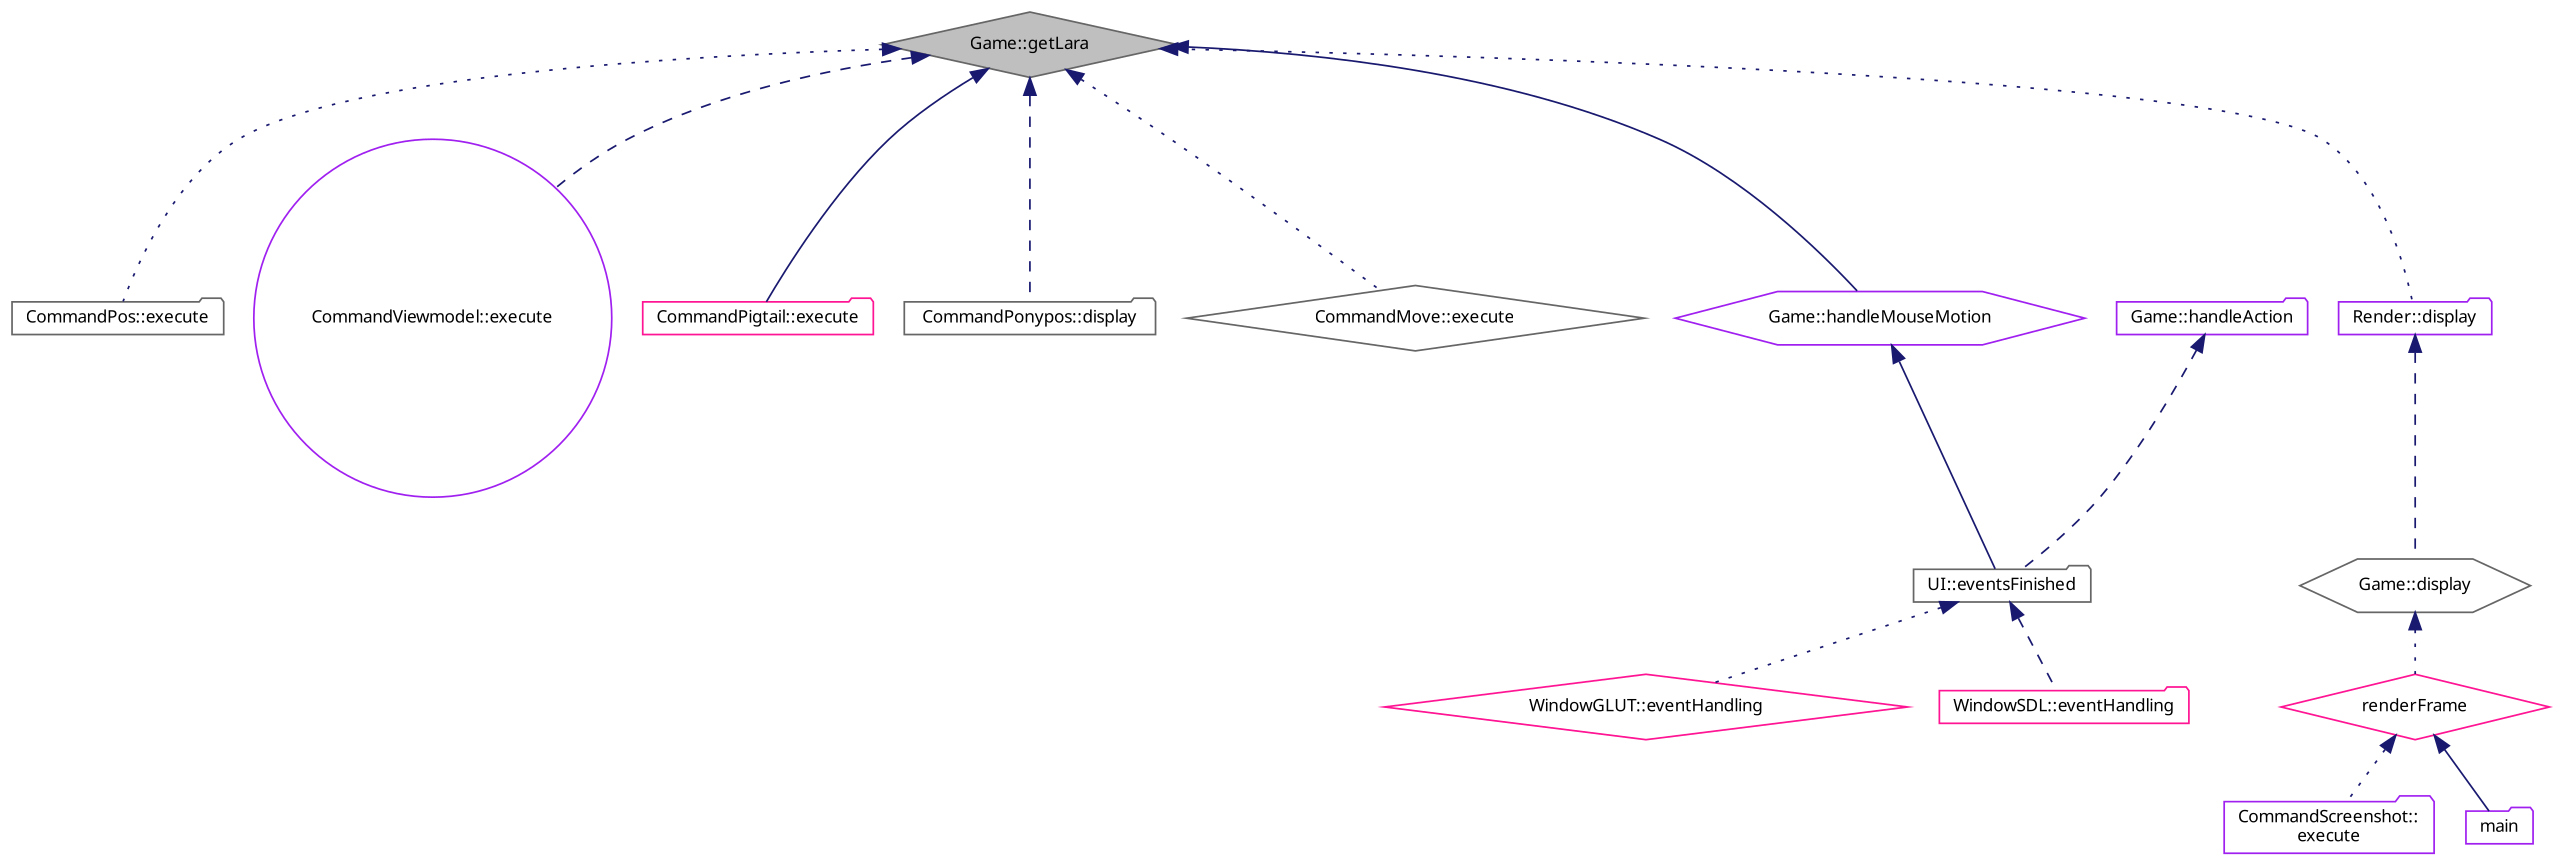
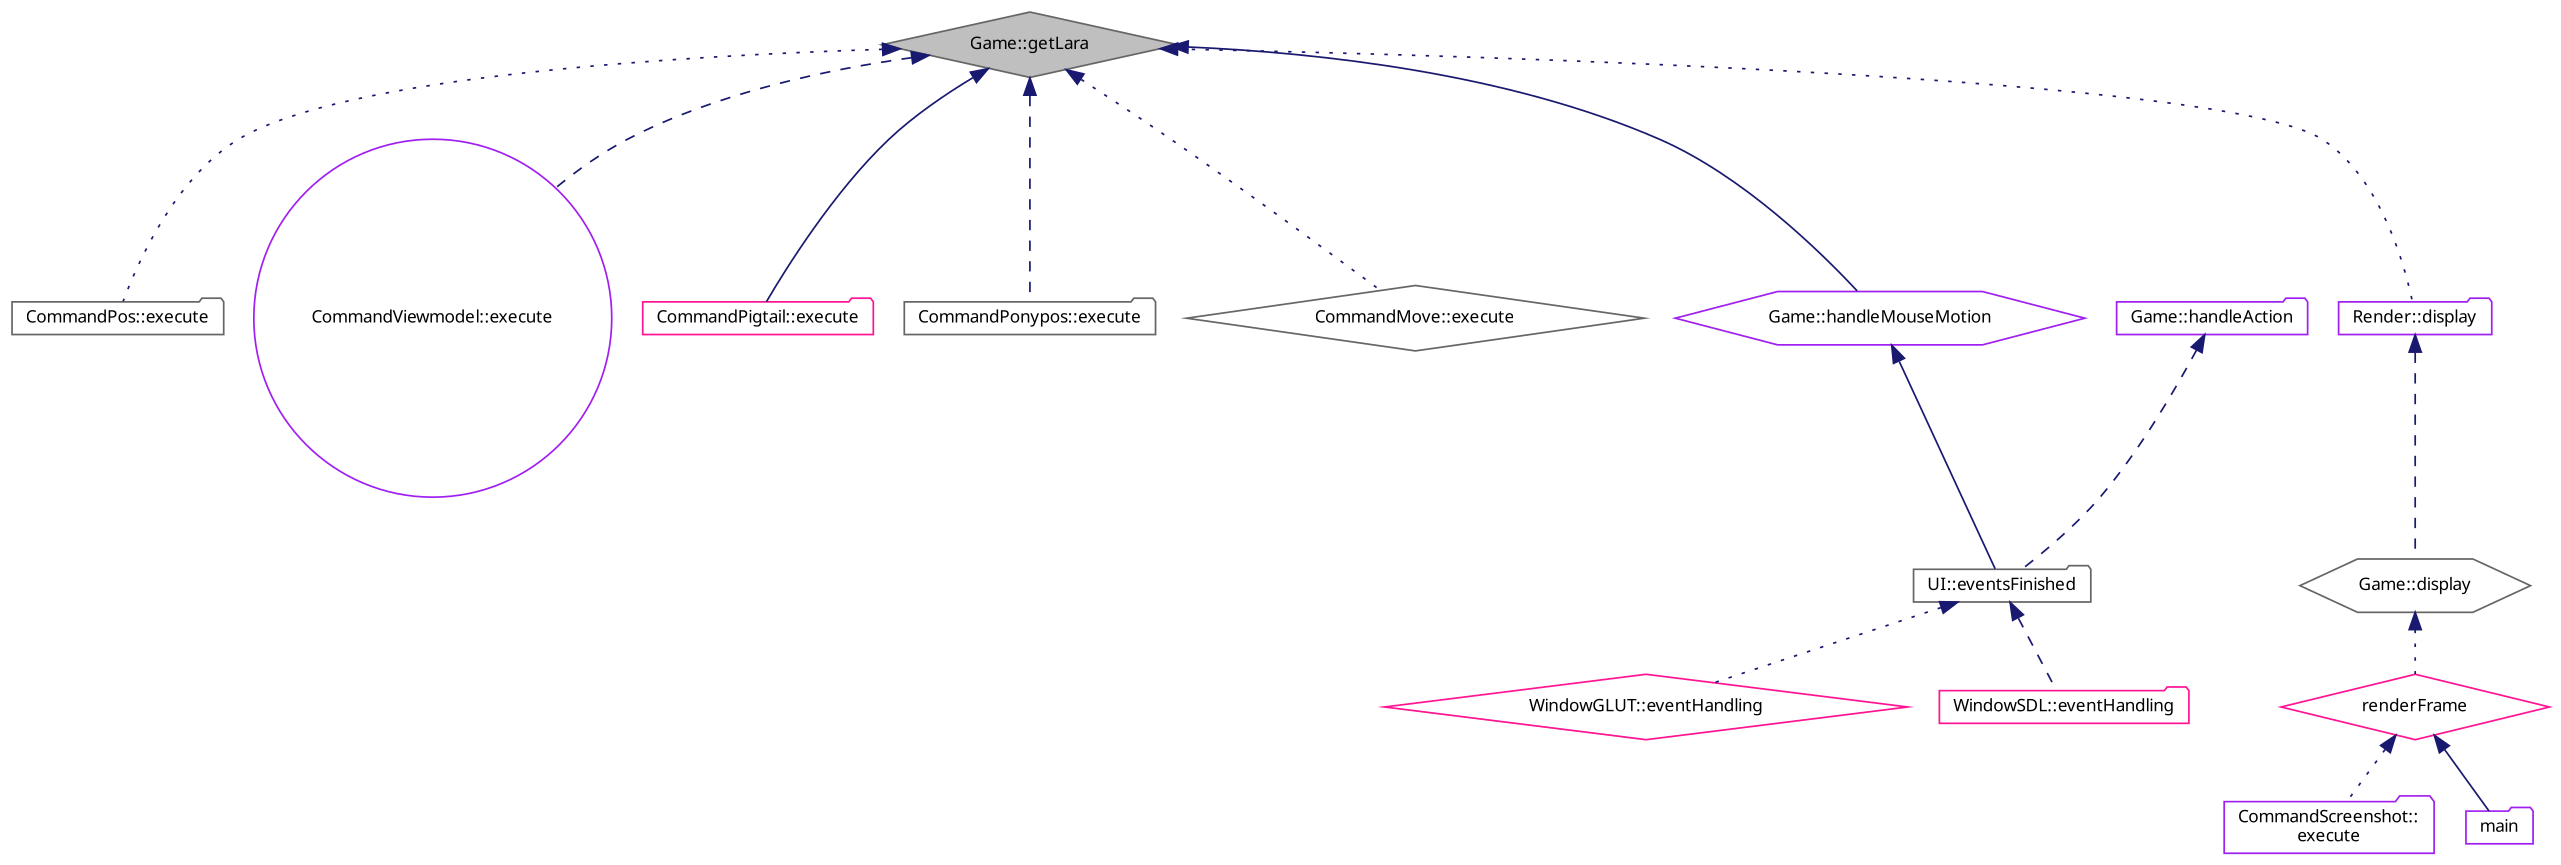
node "CommandPonypos::display": label "CommandPonypos::display" -> "CommandPonypos::execute"
